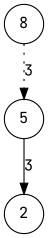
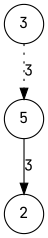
node "8": label "8" -> "3"
